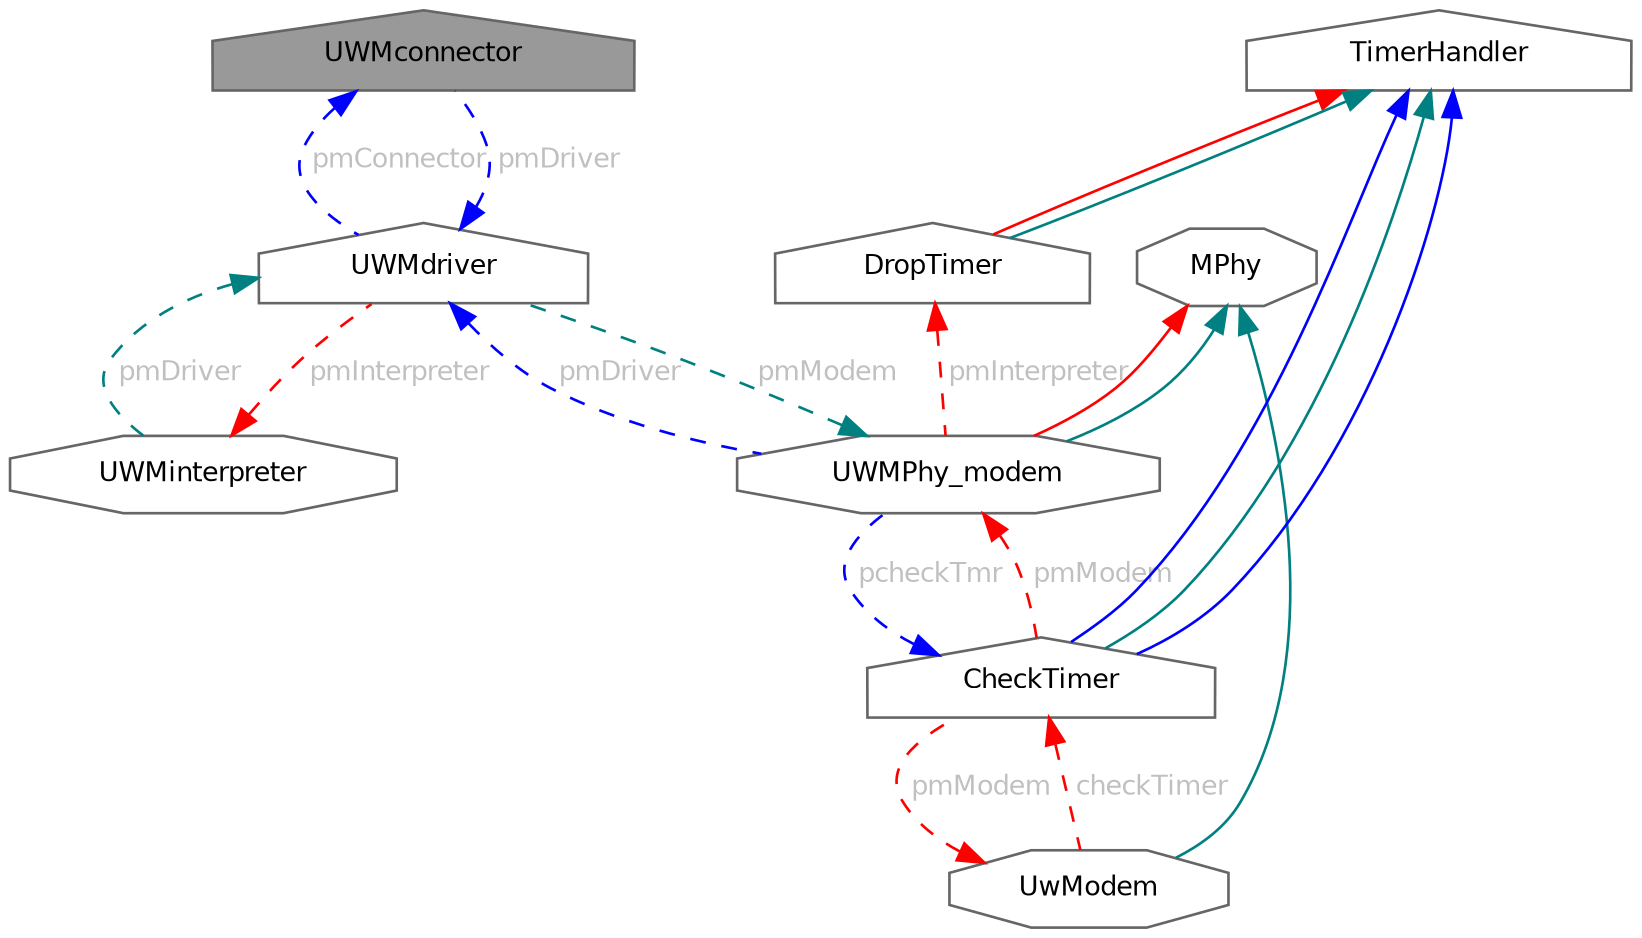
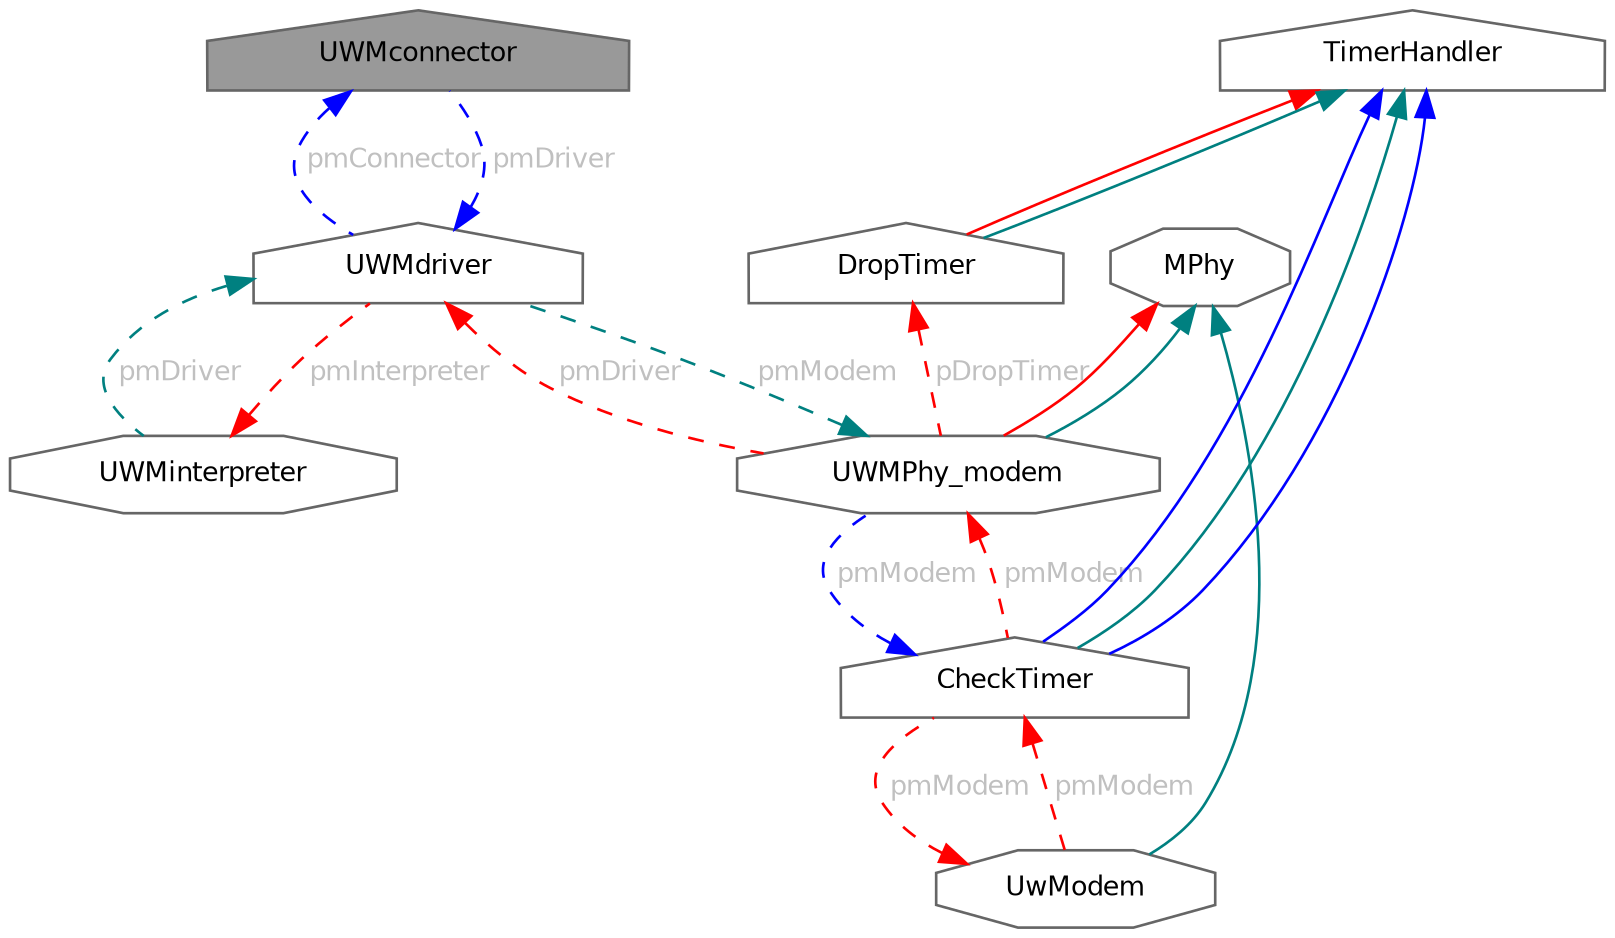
edge "UWMPhy_modem" -> "DropTimer": label " pmInterpreter" -> " pDropTimer"
edge "UWMPhy_modem" -> "UWMdriver": color blue -> red
edge "UWMPhy_modem" -> "CheckTimer": label " pcheckTmr" -> " pmModem"
edge "UwModem" -> "CheckTimer": label " checkTimer" -> " pmModem"
